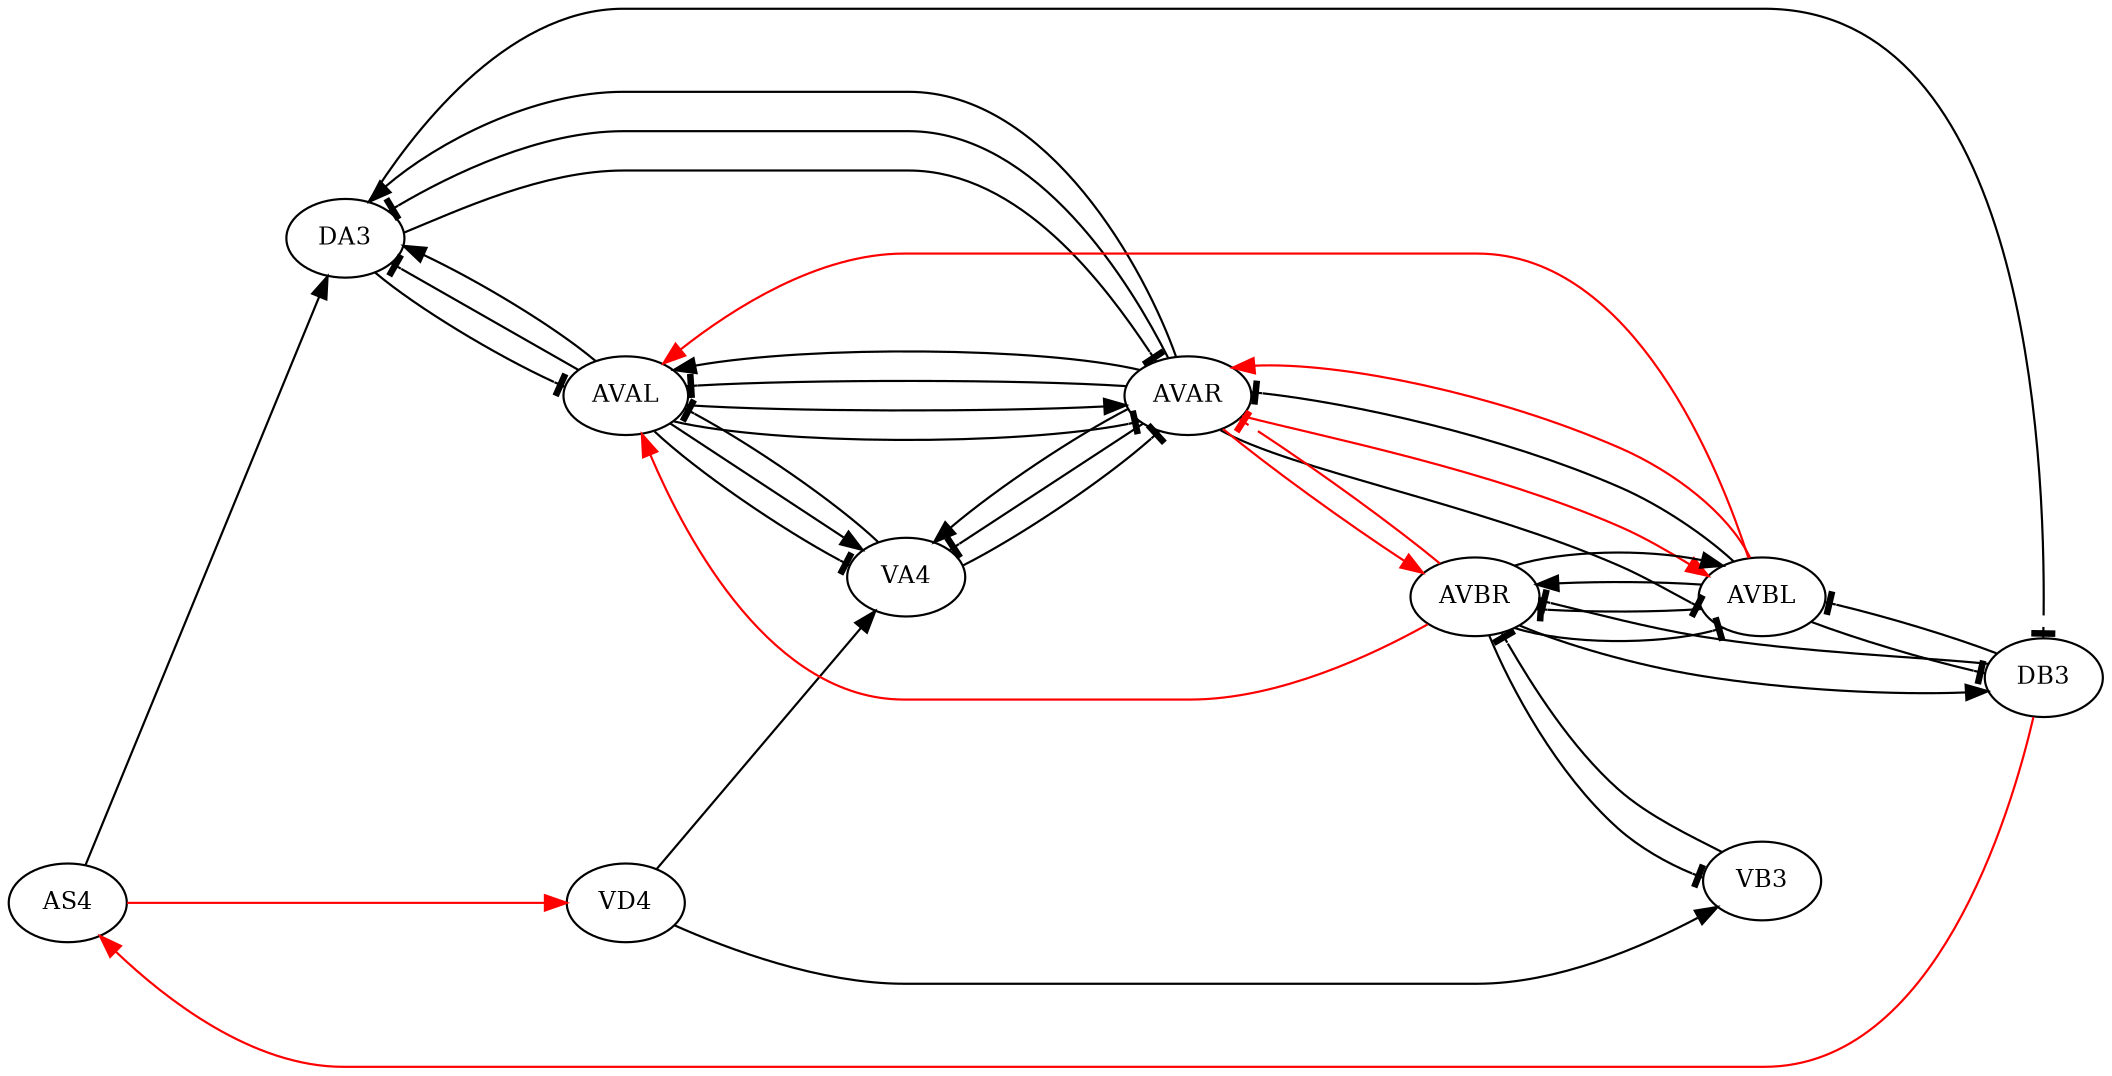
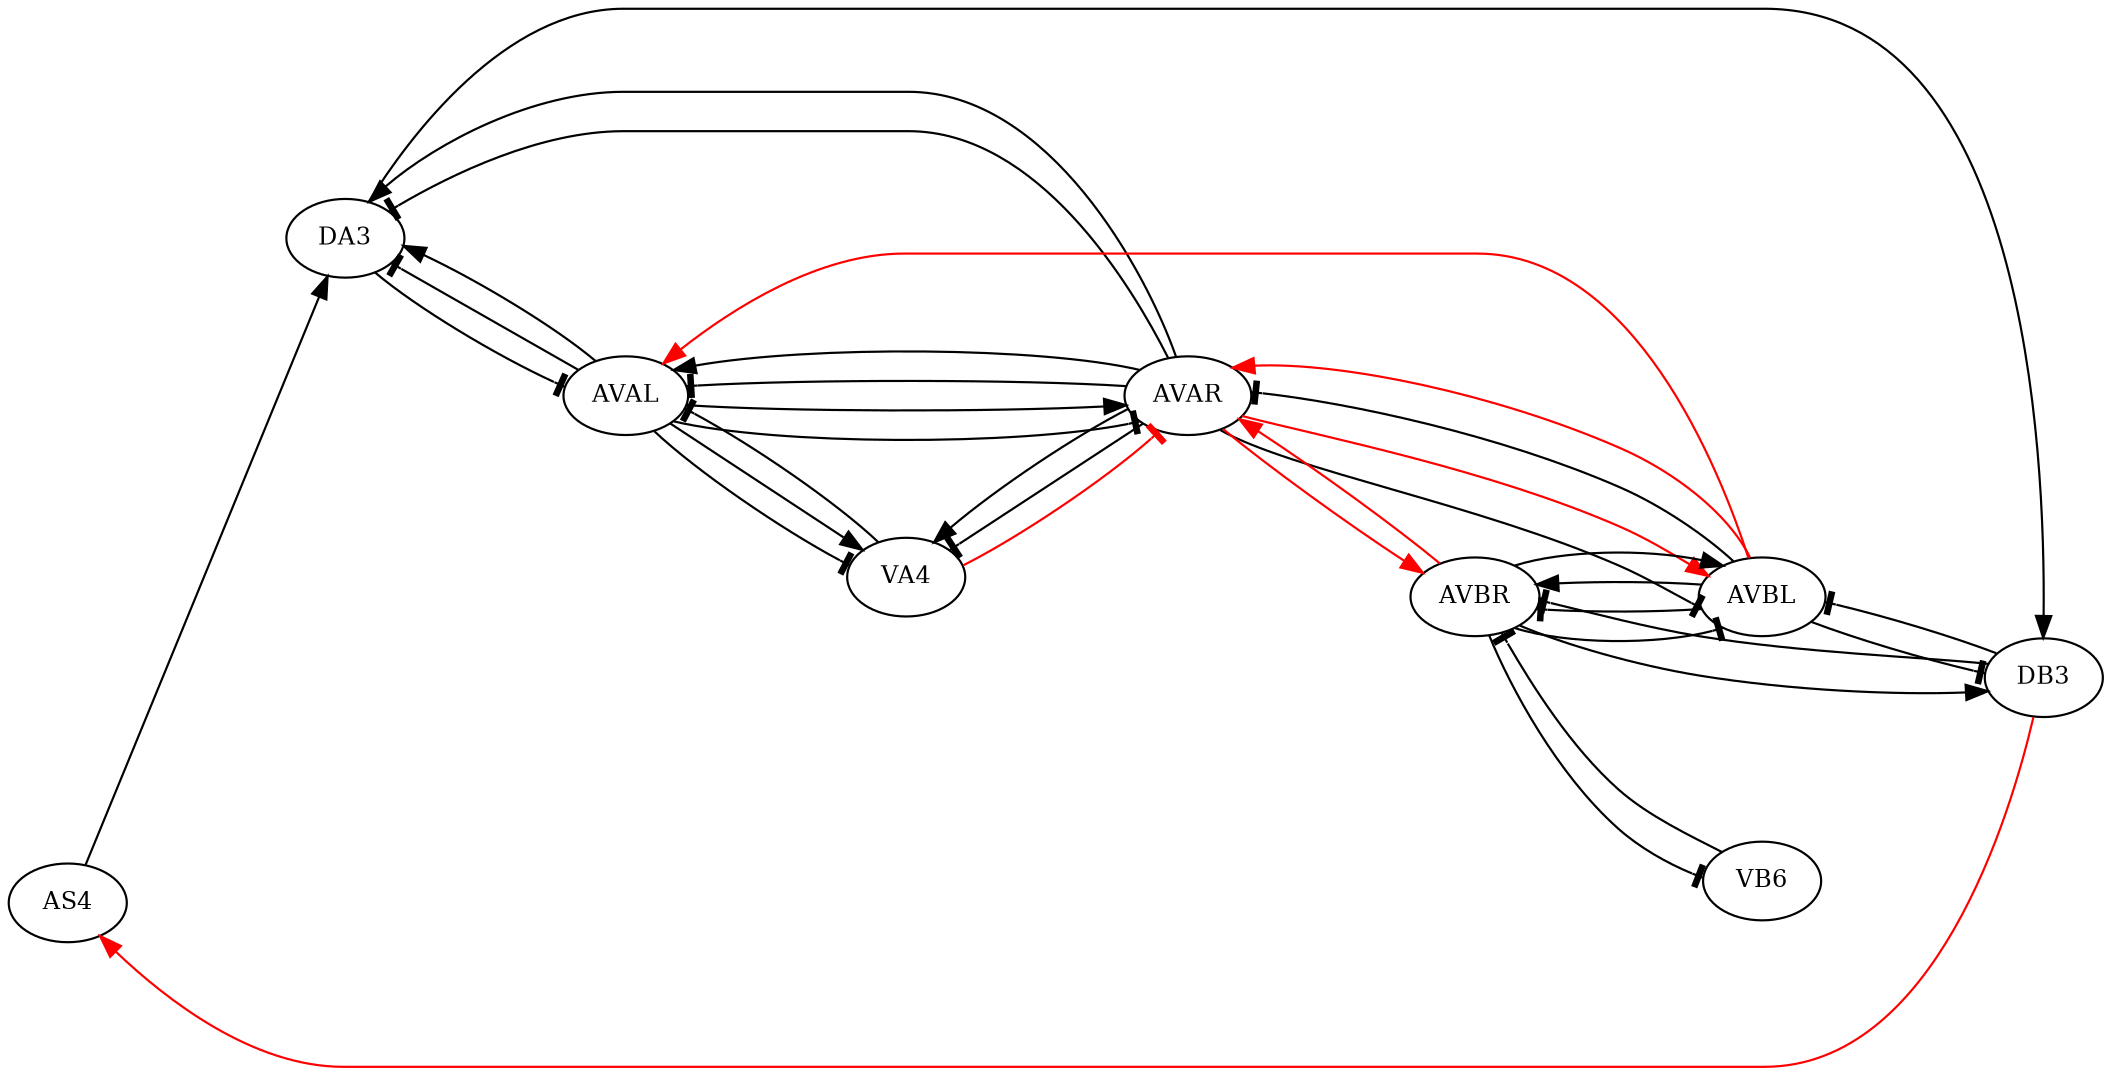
edge "DA3" -> "DB3": arrowhead tee -> normal
edge "DA3" -> "AVAR": removed
edge "AVBR" -> "AVAR": arrowhead tee -> normal
edge "VA4" -> "AVAR": color black -> red
edge "AVBR" -> "AVAL": removed
node "VB3": label "VB3" -> "VB6"
node "VD4": removed
